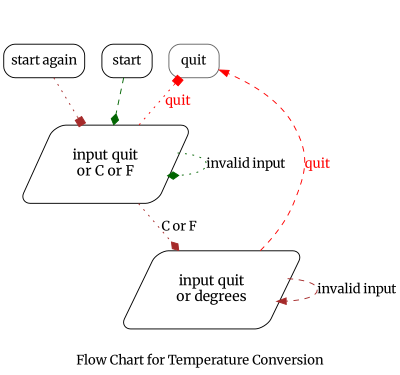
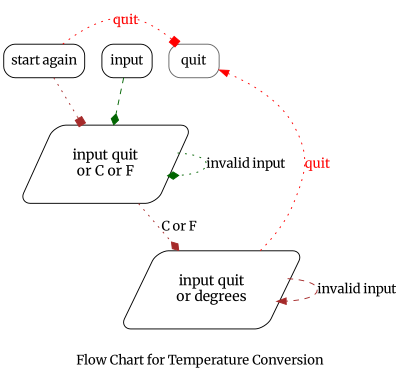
node "start": label "start" -> "input"
edge "input quit or C or F" -> "quit": now "start again" -> "quit"
edge "input quit or degrees" -> "quit": style dashed -> dotted
